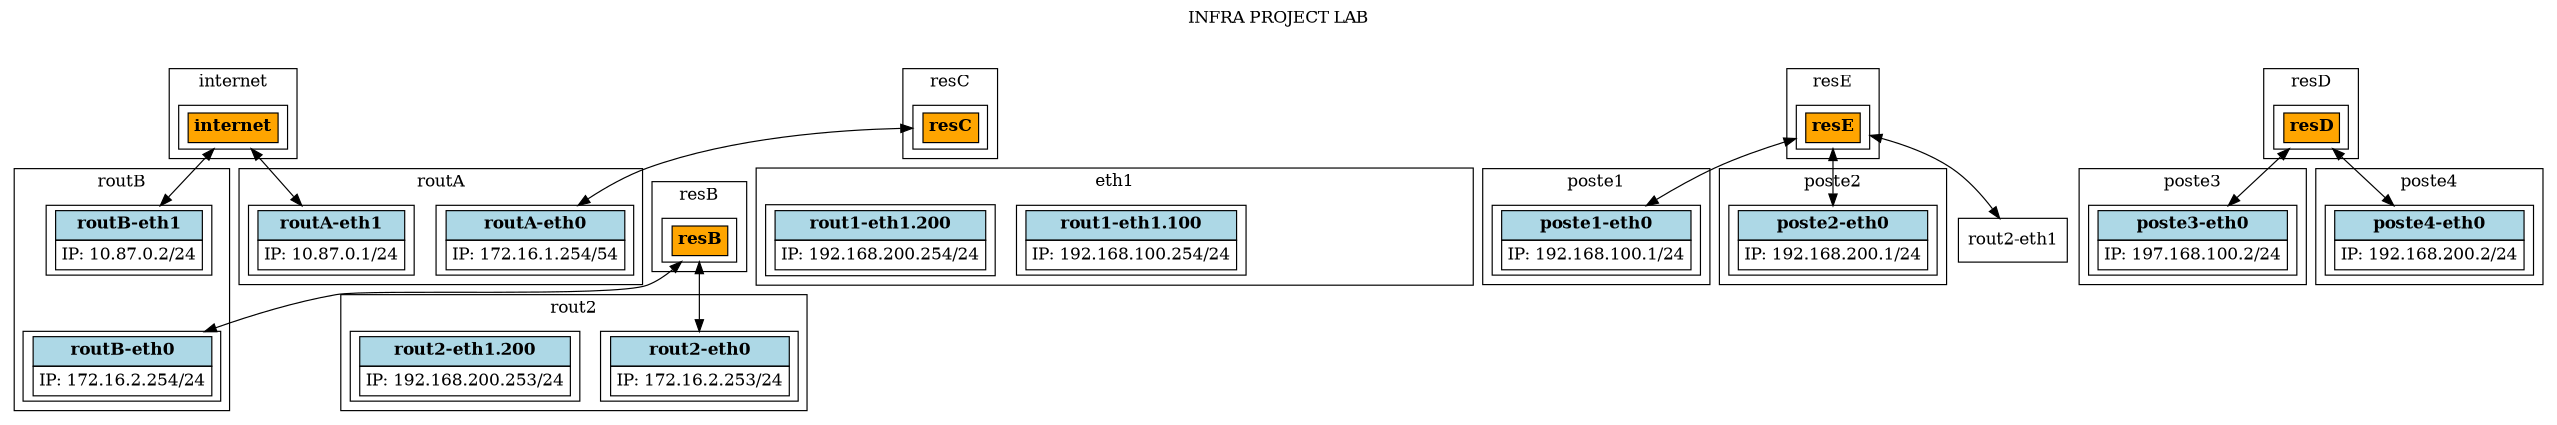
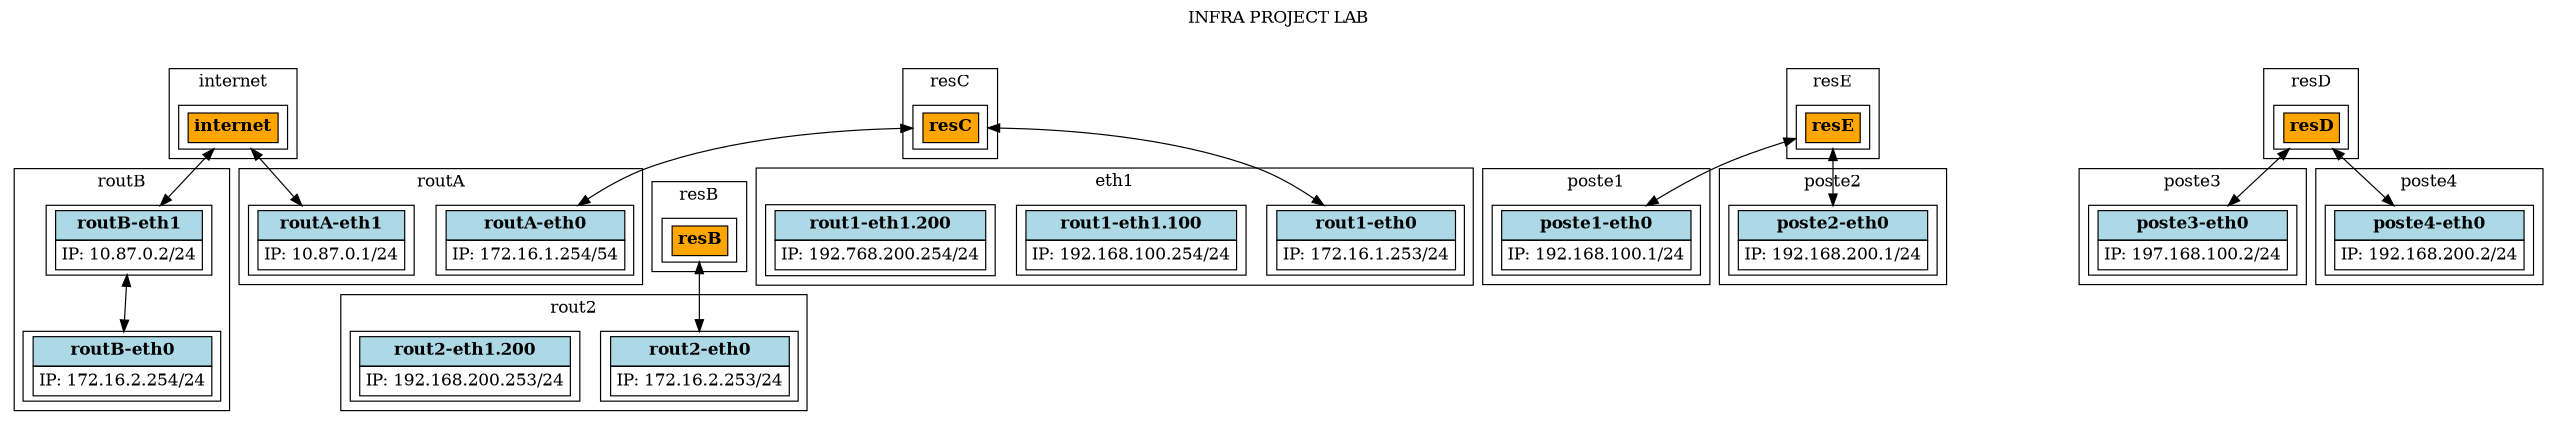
node "rout1-eth0": added
node "rout2-eth1": removed
node "rout1-eth1.200": text "IP: 192.168.200.254/24" -> "IP: 192.768.200.254/24"
edge "resB" -- "routB-eth0": now "routB-eth1" -- "routB-eth0"
